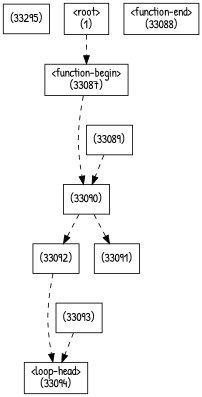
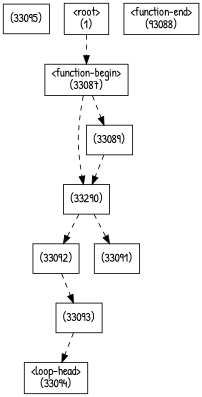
node "(33295)": label "(33295)" -> "(33095)"
node "<function-end> (33088)": label "<function-end> (33088)" -> "<function-end> (93088)"
edge "<function-begin> (33087)" -> "(33089)": added
node "(33090)": label "(33090)" -> "(33290)"
edge "(33092)" -> "<loop-head> (33094)": now "(33092)" -> "(33093)"
